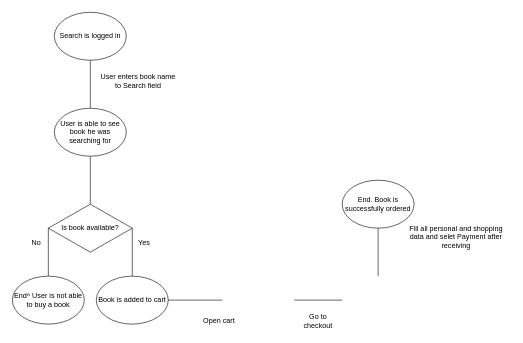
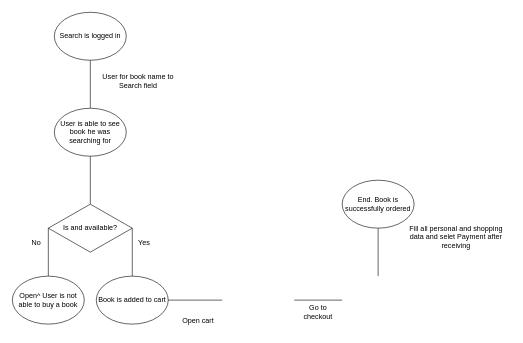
node "User enters book name to Search field": label "User enters book name to Search field" -> "User for book name to Search field"
node "Is book available?": label "Is book available?" -> "Is and available?"
node "End^ User is not able to buy a book": label "End^ User is not able to buy a book" -> "Open^ User is not able to buy a book"
node "Open cart": moved (219, 321) -> (198, 321)
node "Go to checkout": moved (318, 321) -> (318, 312)
